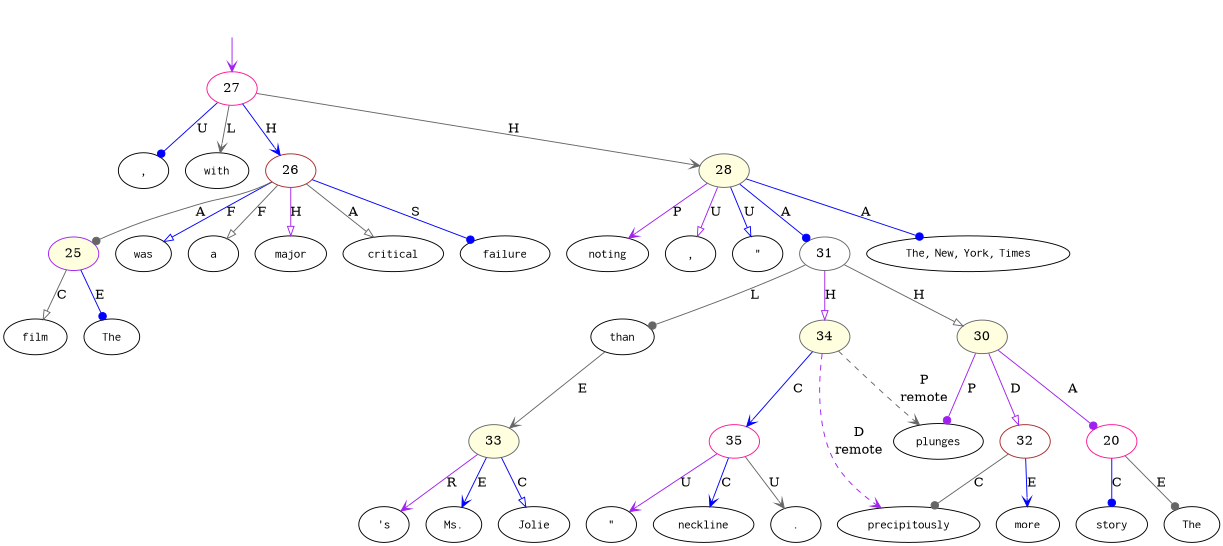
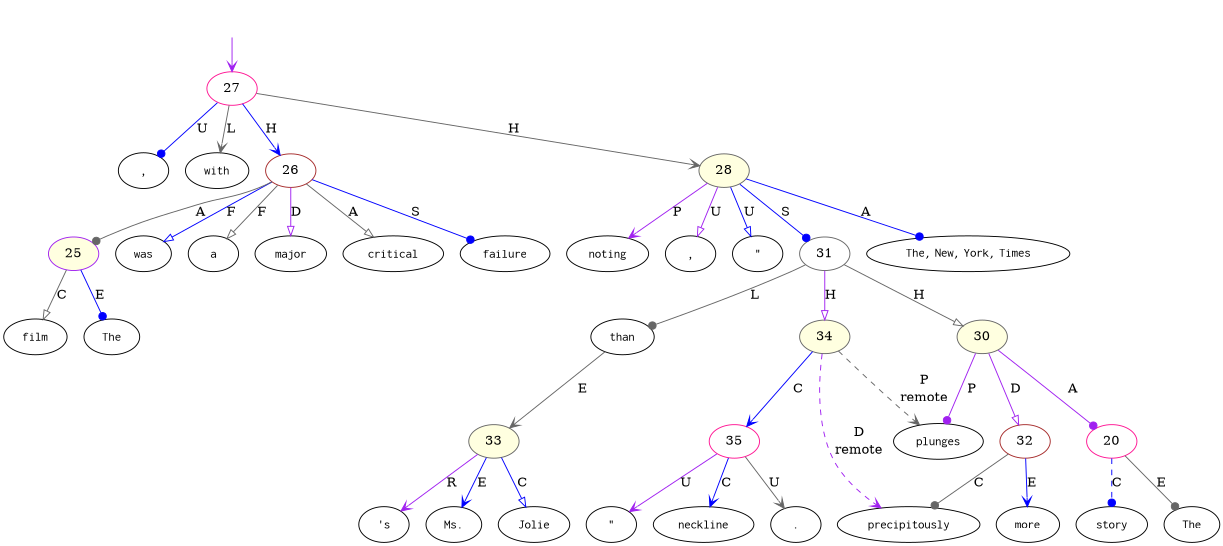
edge "26" -> "major": label "H" -> "D"
edge "28" -> "31": label "A" -> "S"
edge "20" -> "story": style solid -> dashed
